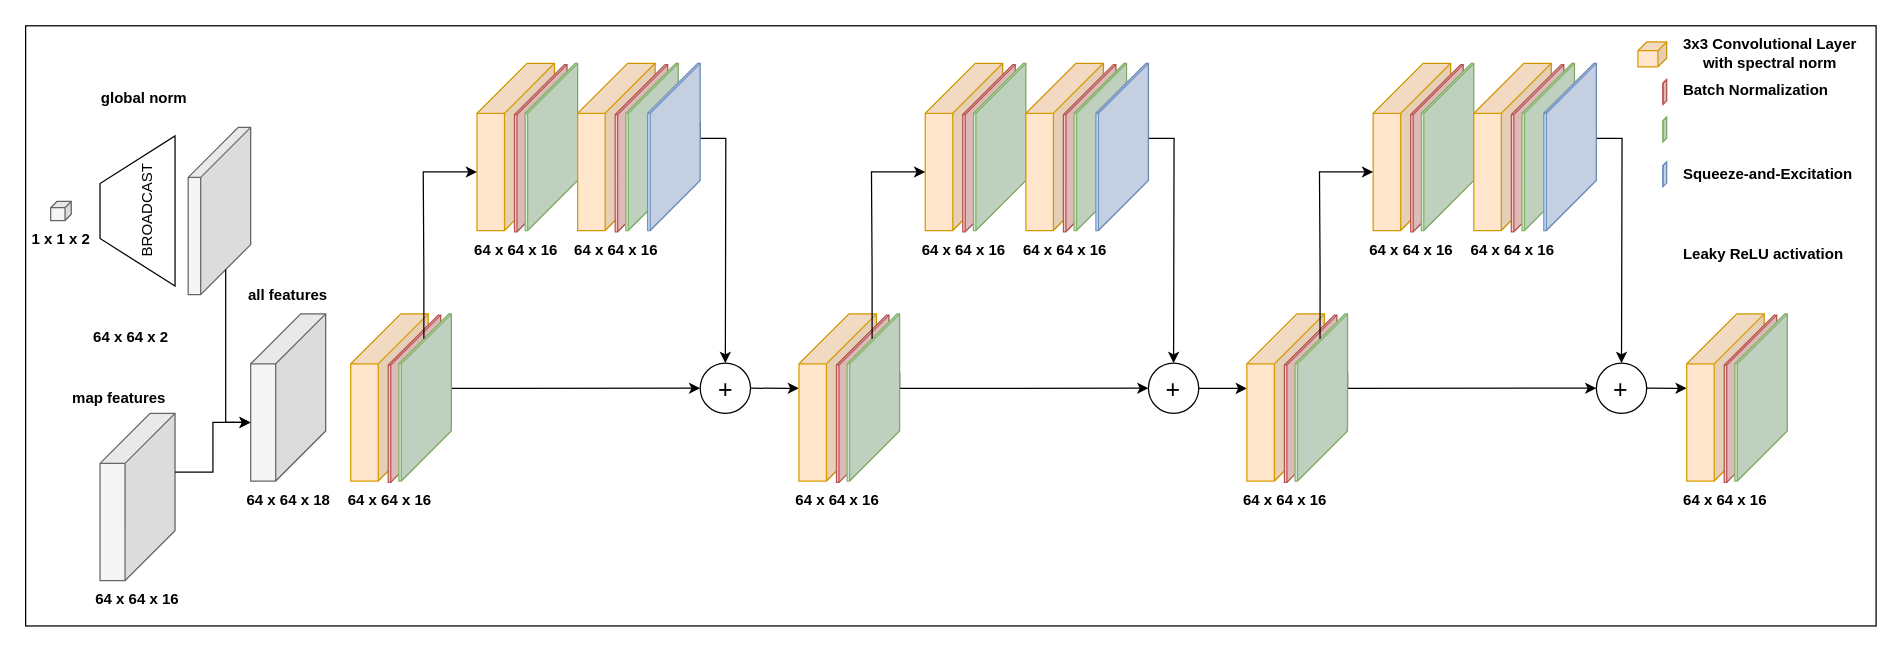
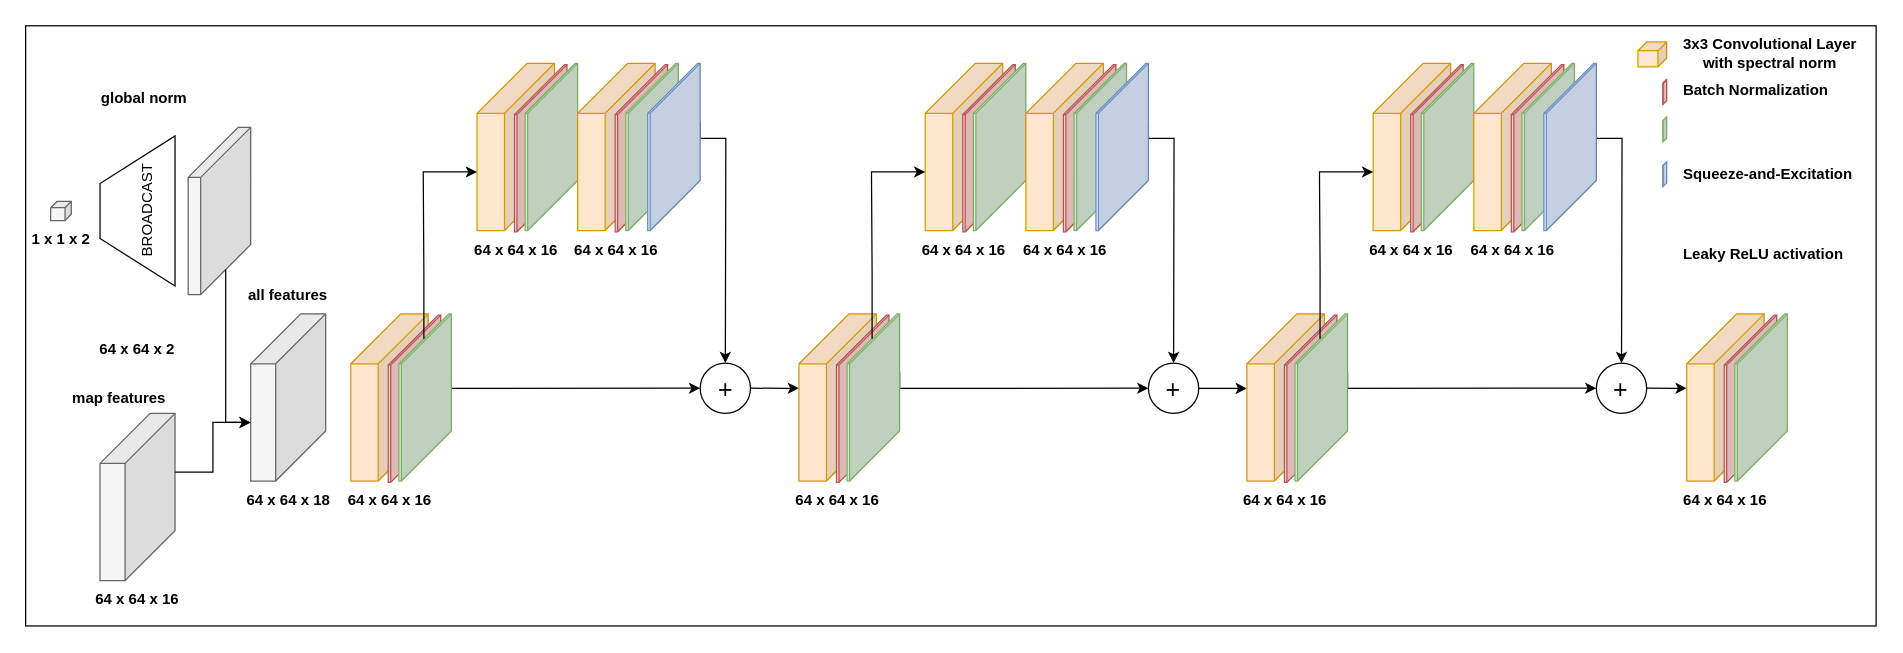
node "64 x 64 x 2": moved (131, 337) -> (138, 349)
